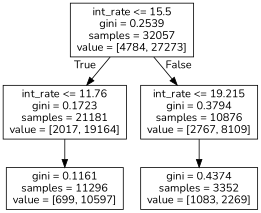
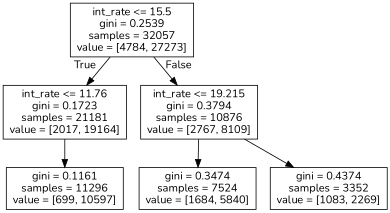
node "gini = 0.3474 samples = 7524 value = [1684, 5840]": added
